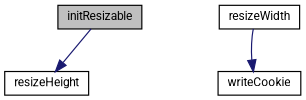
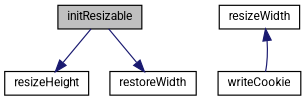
edge "resizeWidth" -> "writeCookie": reversed
node "restoreWidth": added
